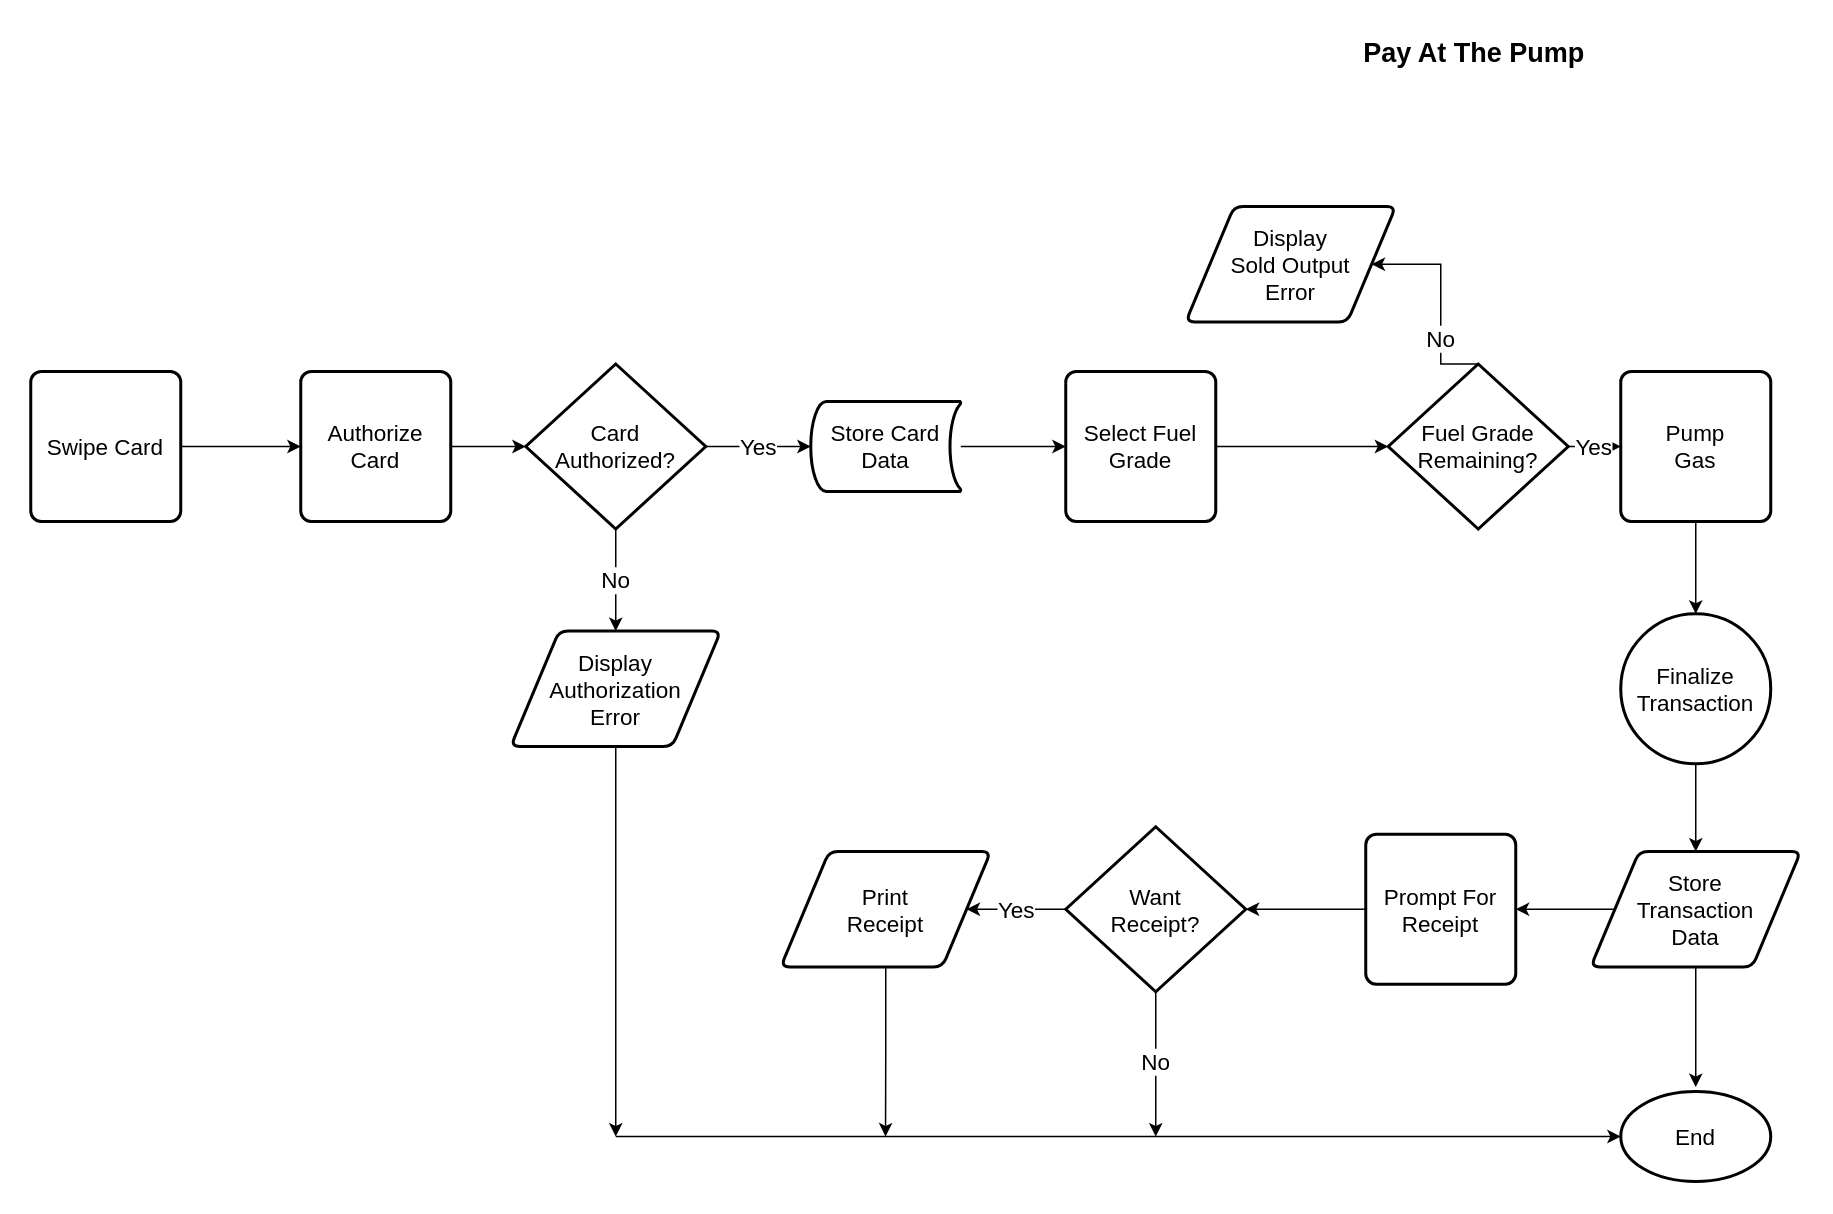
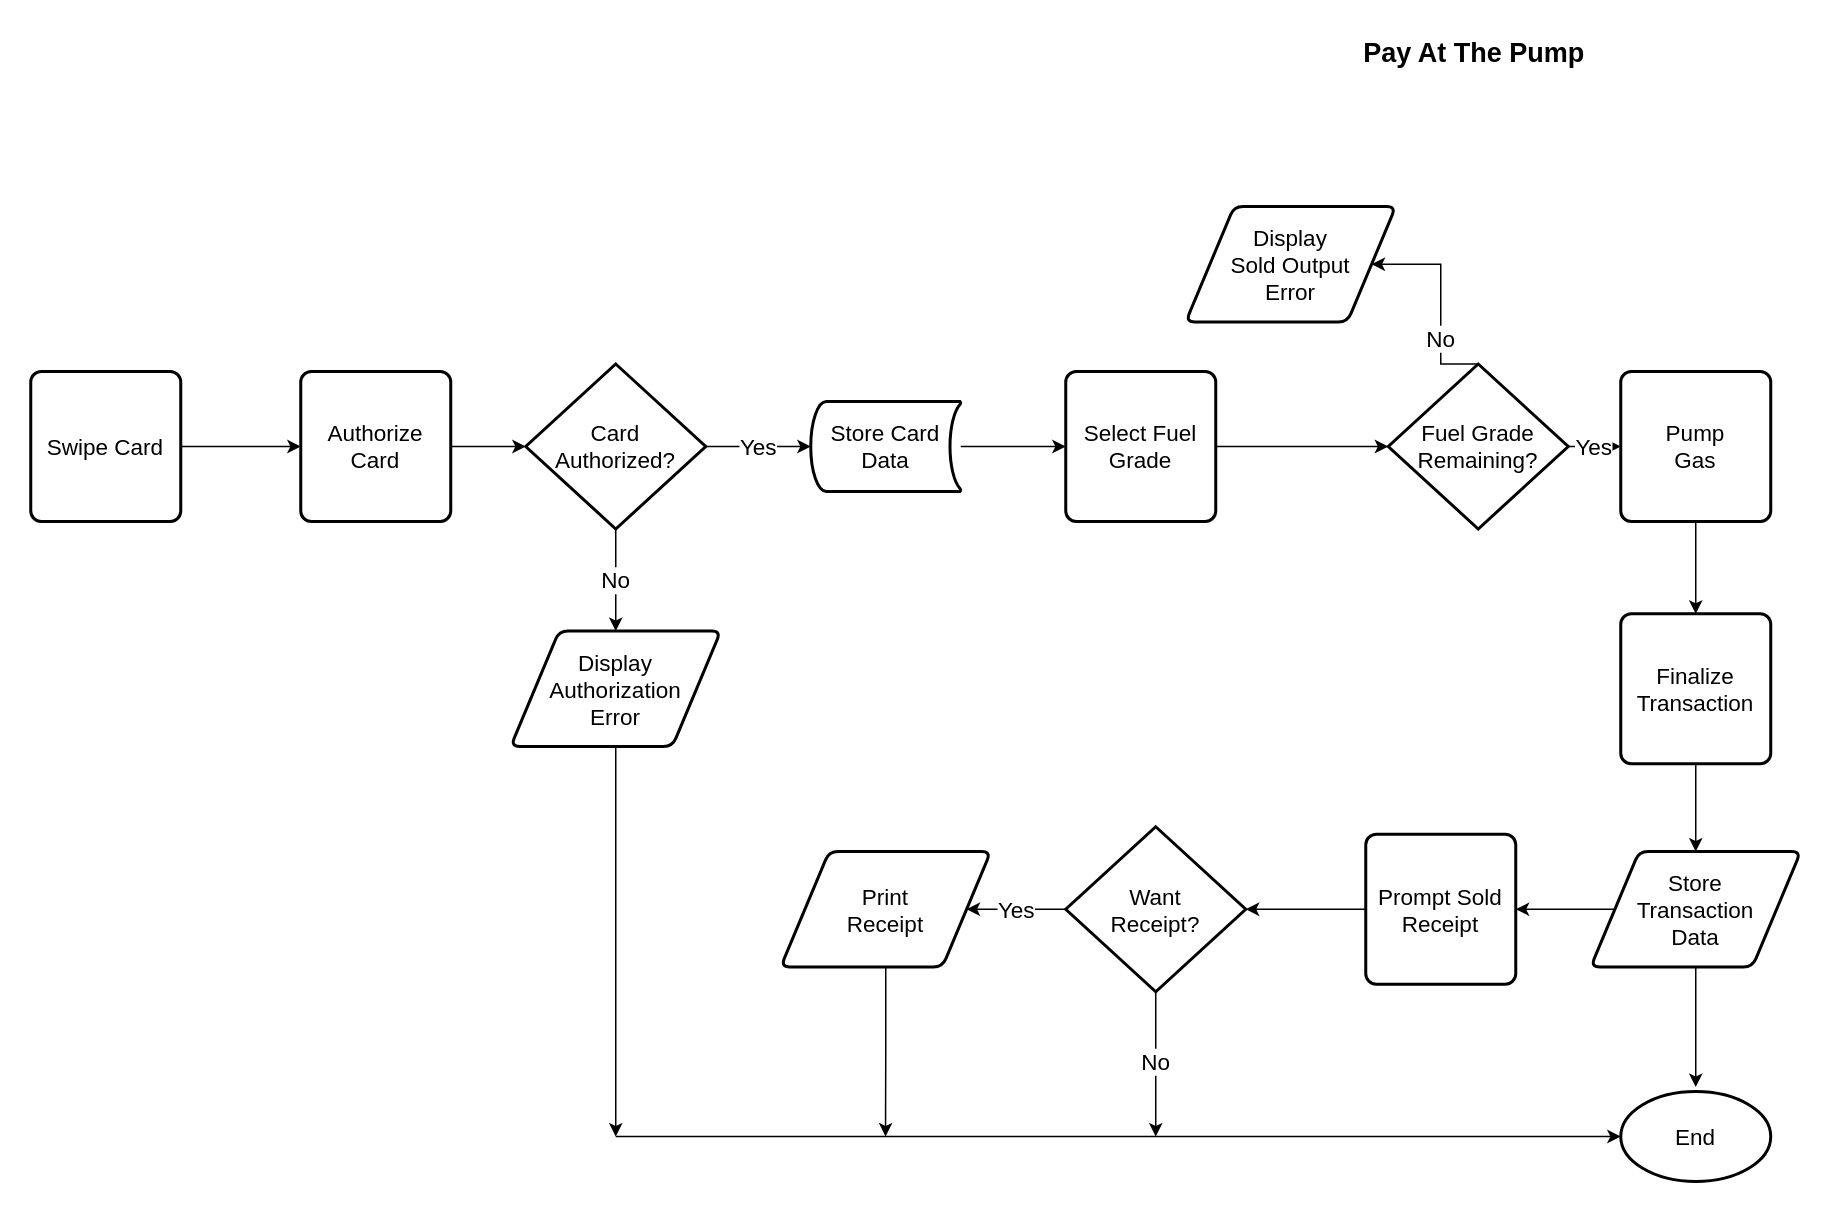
node "Finalize Transaction": shape ellipse -> rounded rectangle
node "Prompt For Receipt": label "Prompt For Receipt" -> "Prompt Sold Receipt"
